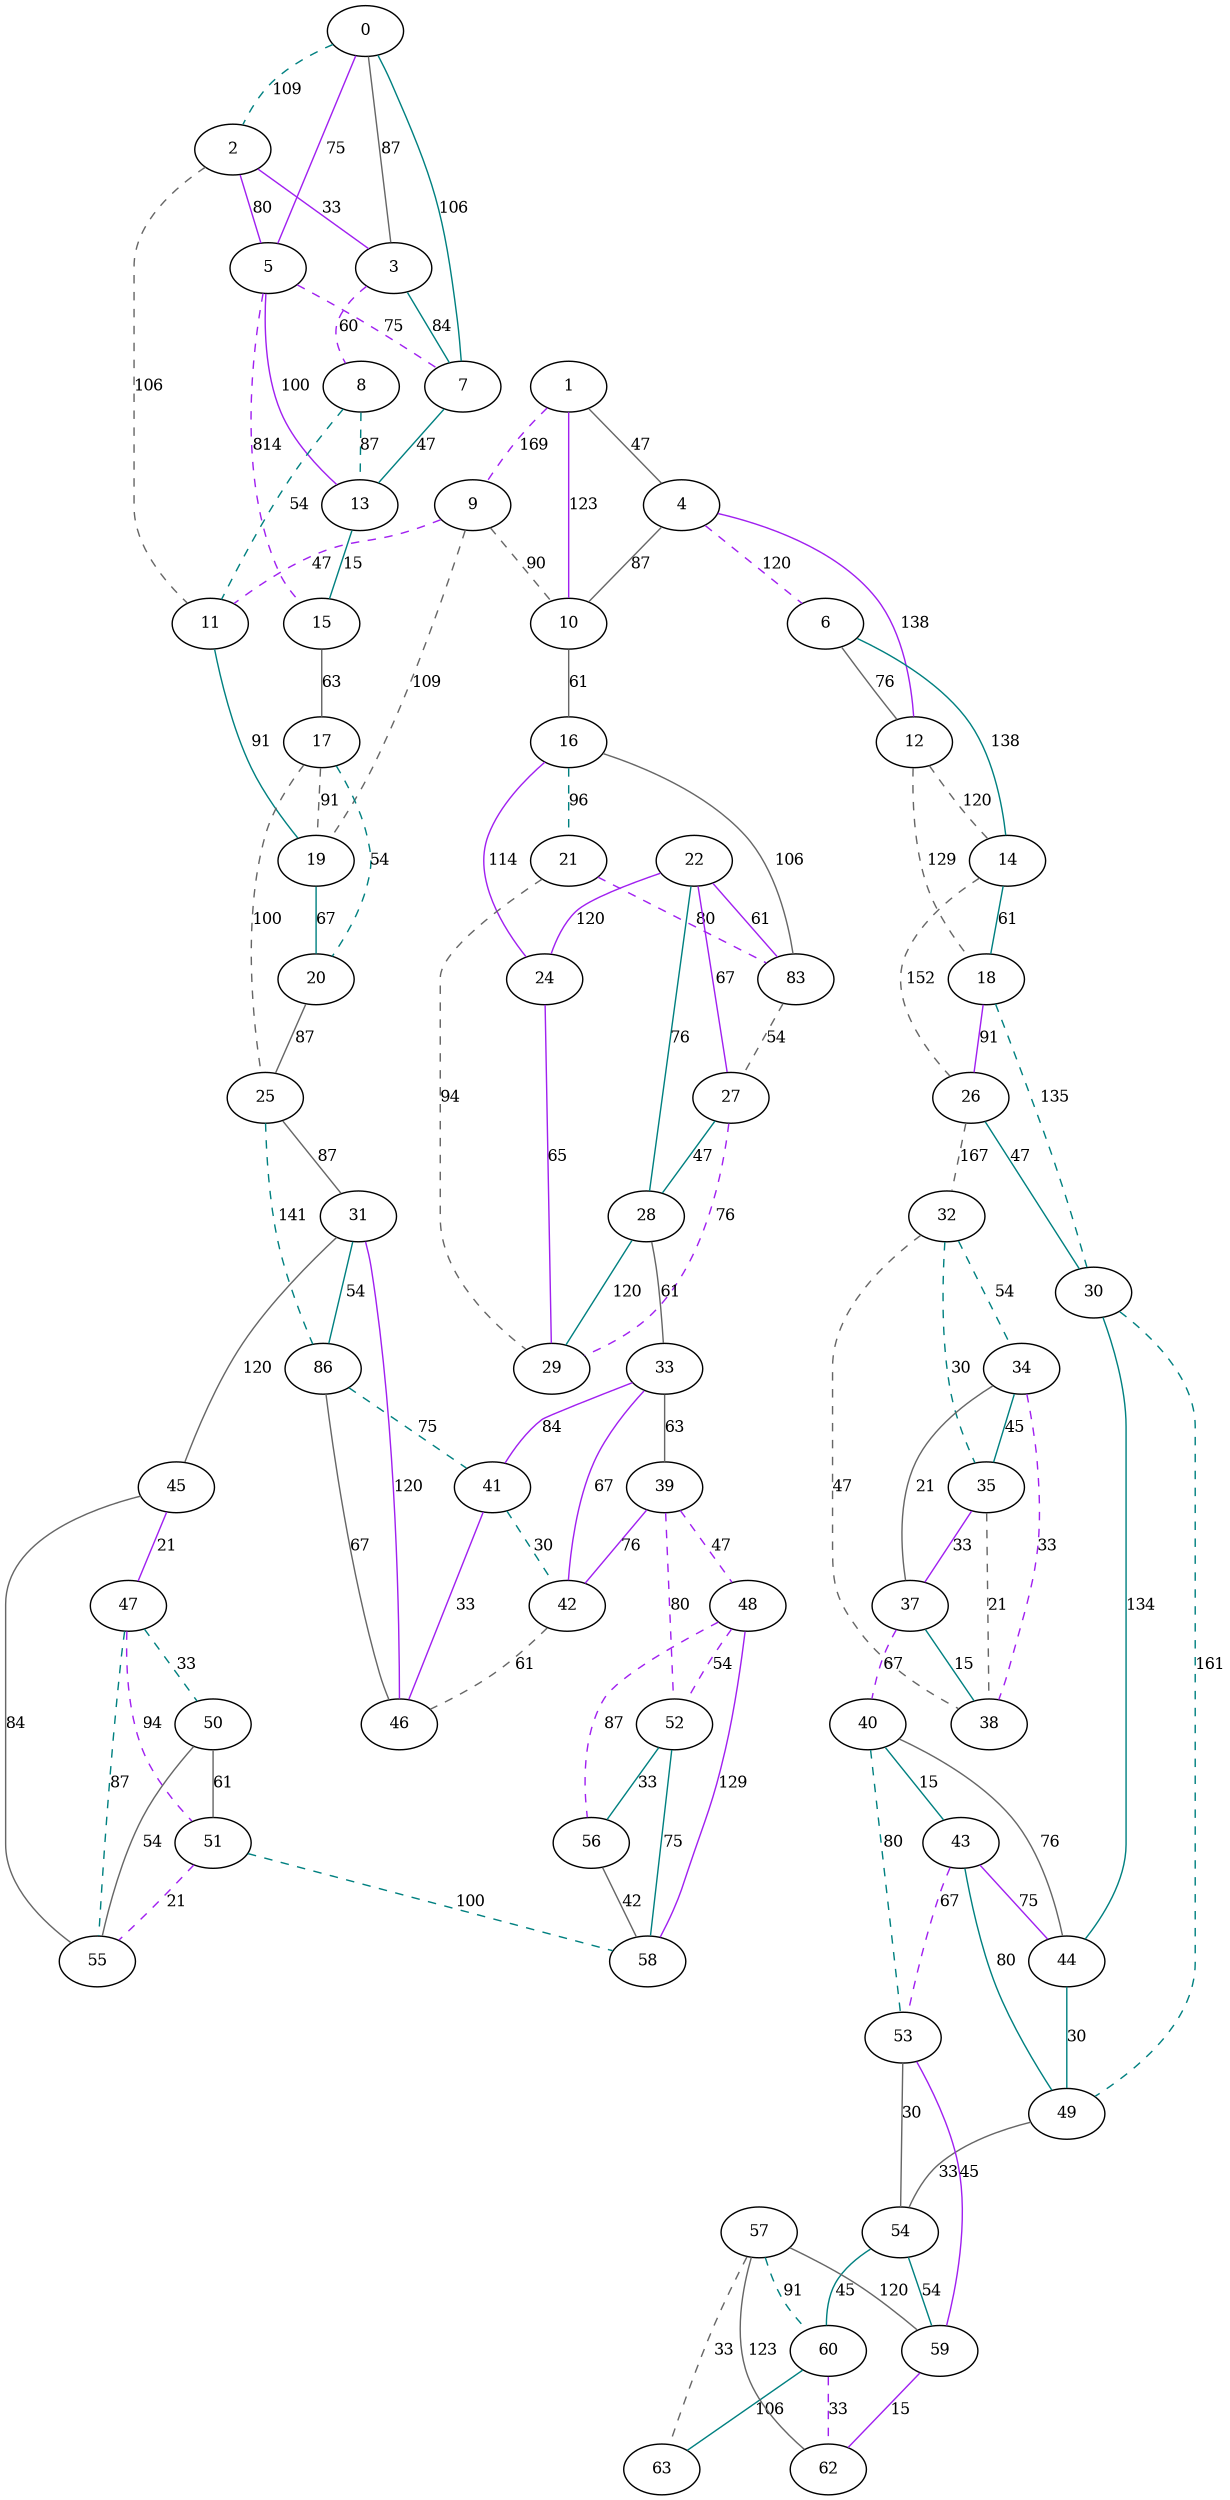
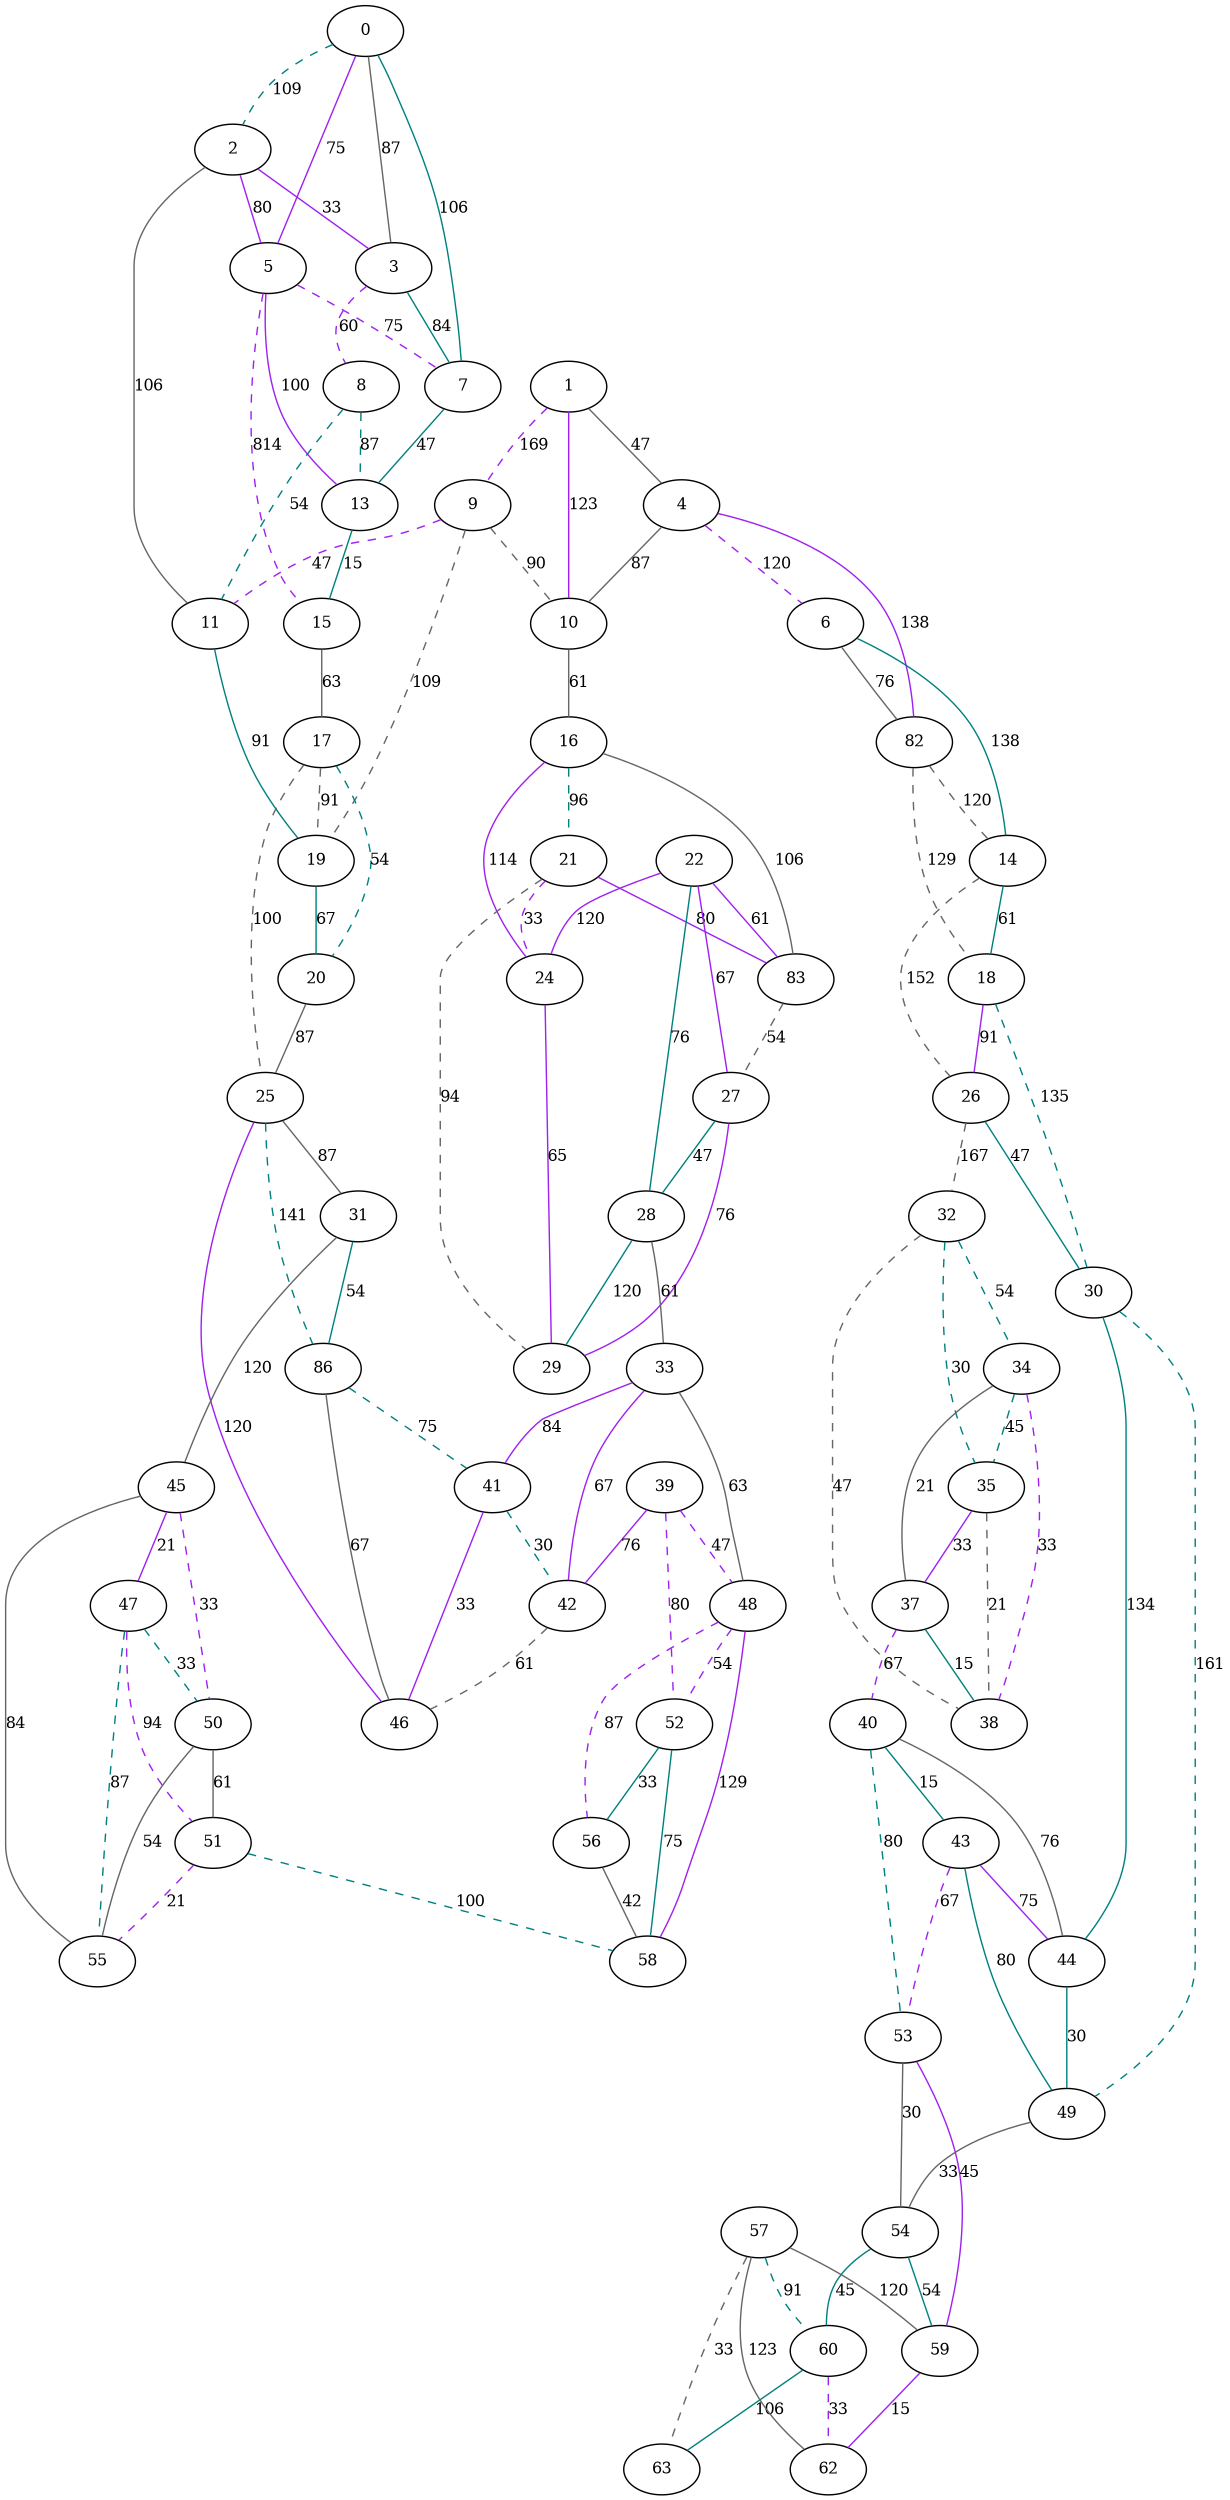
edge "2" -- "11": style dashed -> solid
node "12": label "12" -> "82"
edge "21" -- "24": added, label "33"
edge "21" -- "83": style dashed -> solid
edge "27" -- "29": style dashed -> solid
edge "33" -- "39": now "33" -- "48"
edge "34" -- "35": style solid -> dashed
edge "31" -- "46": now "25" -- "46"
edge "45" -- "50": added, label "33"
